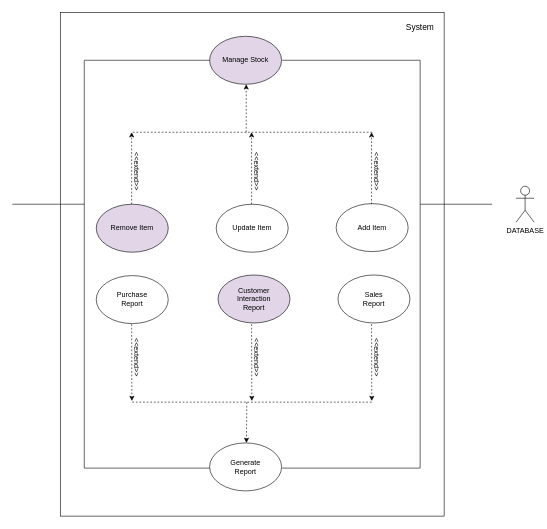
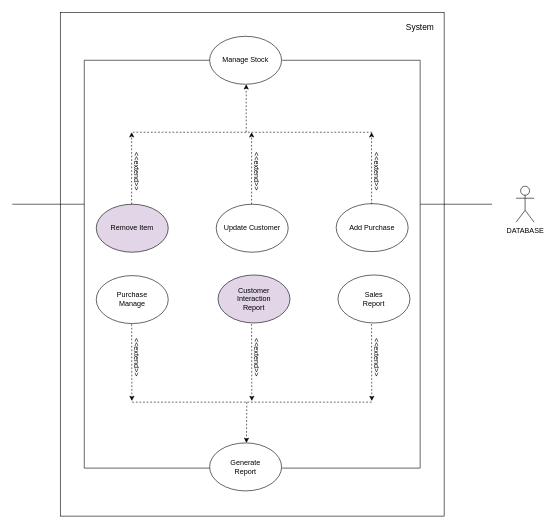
node "Manage Stock": fillcolor #e1d5e7 -> #ffffff
node "Update Item": label "Update Item" -> "Update Customer"
node "Add Item": label "Add Item" -> "Add Purchase"
node "Purchase Report": label "Purchase Report" -> "Purchase Manage"
